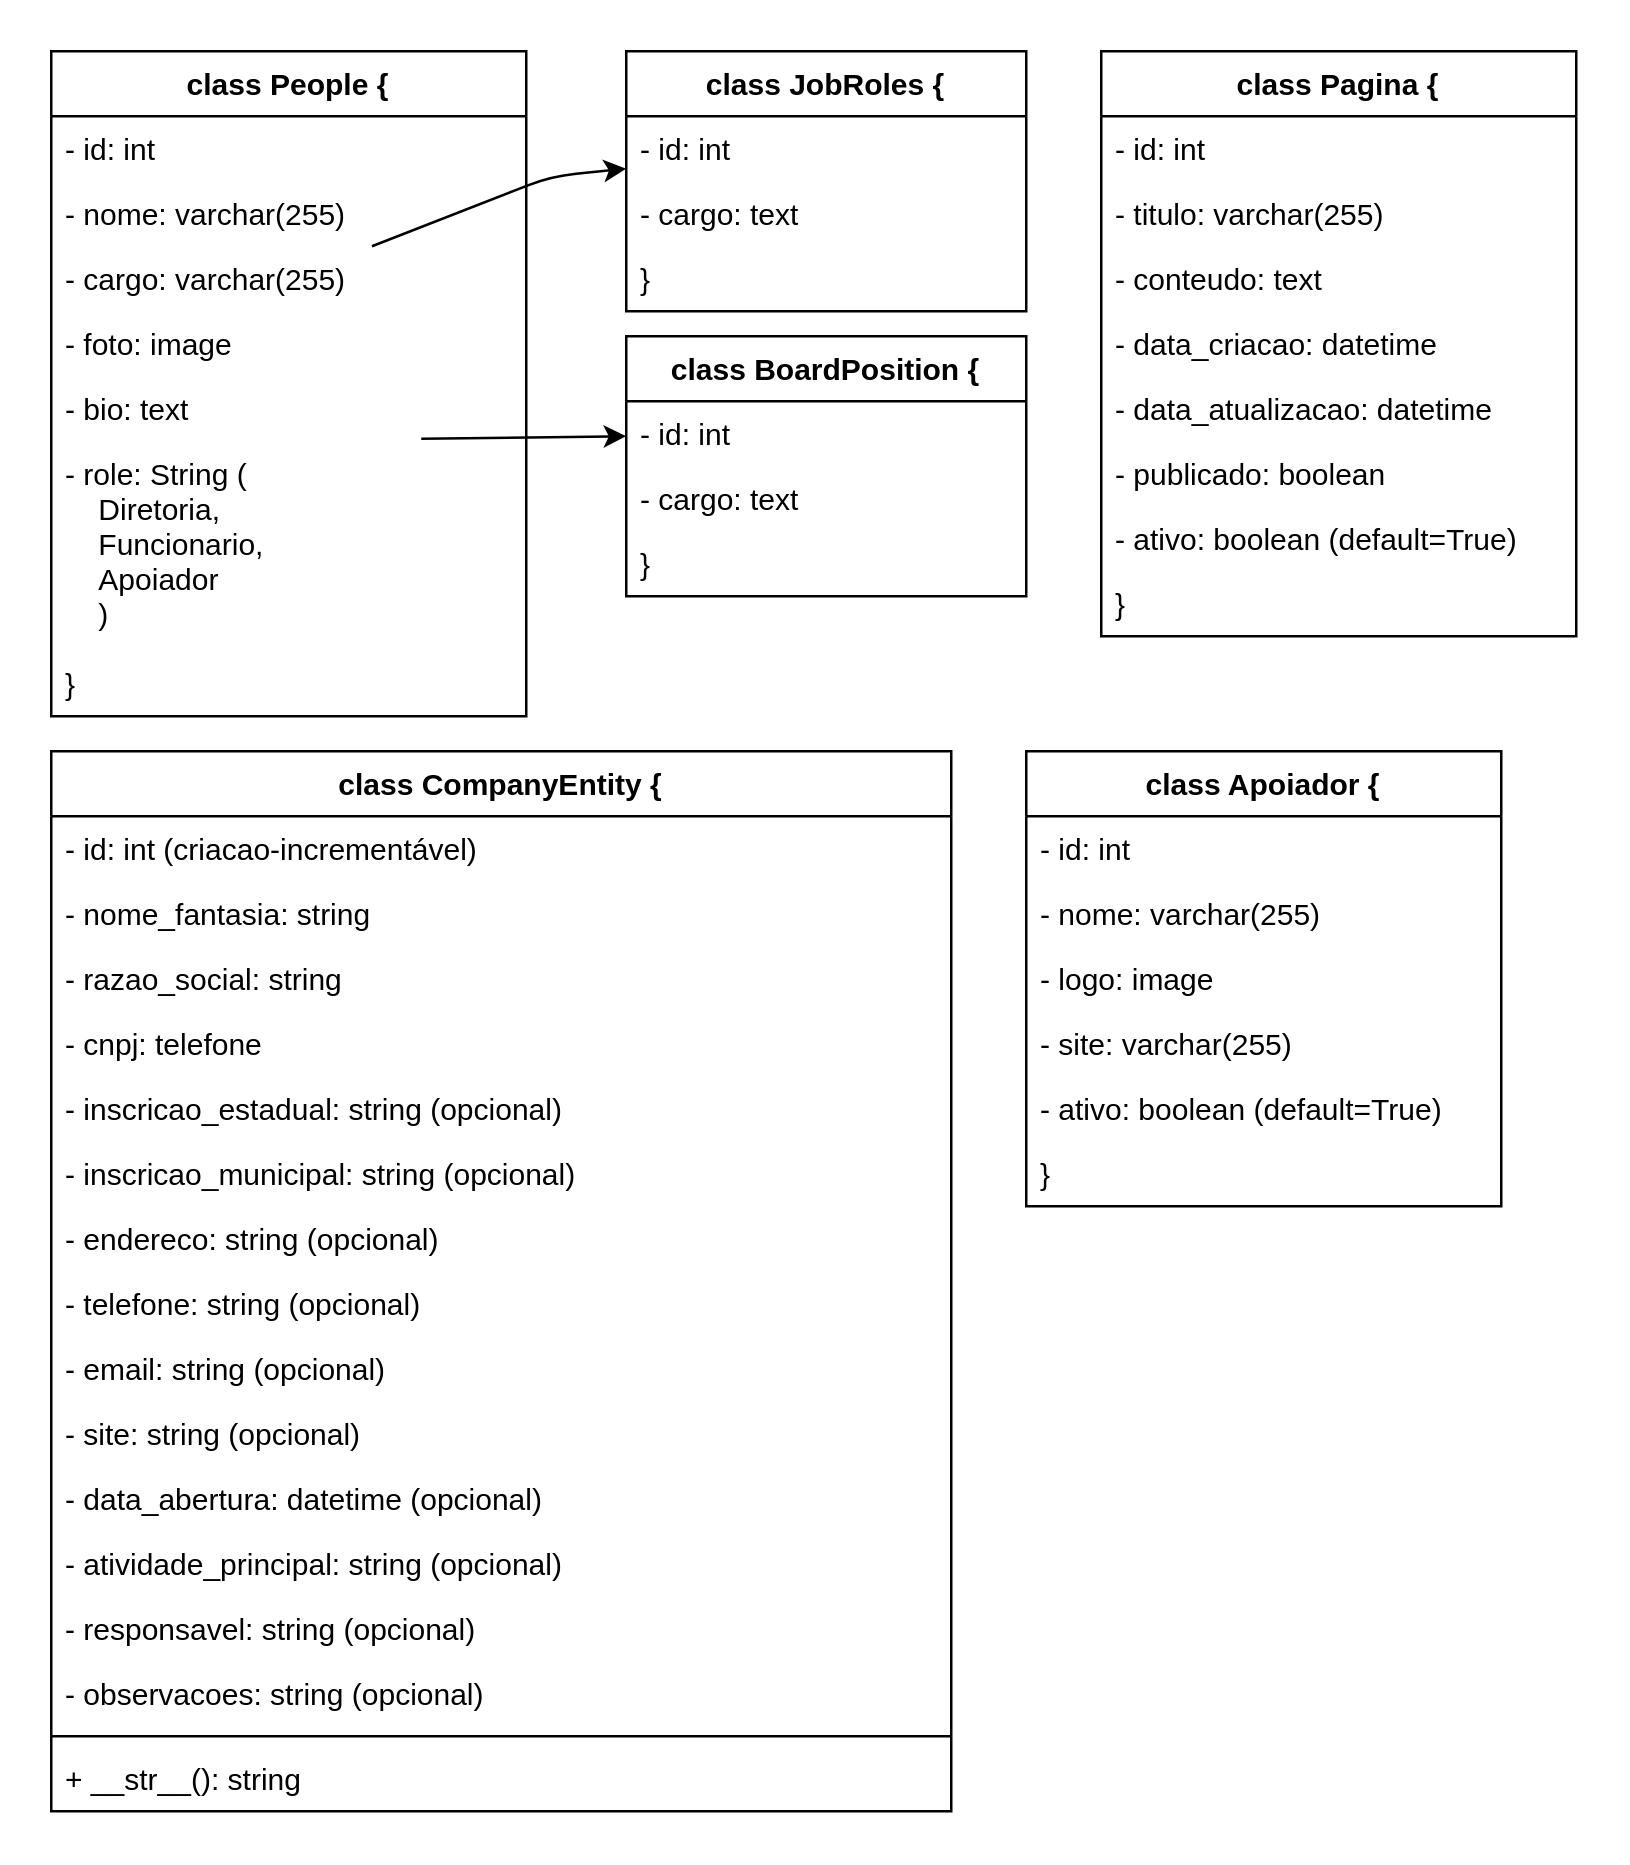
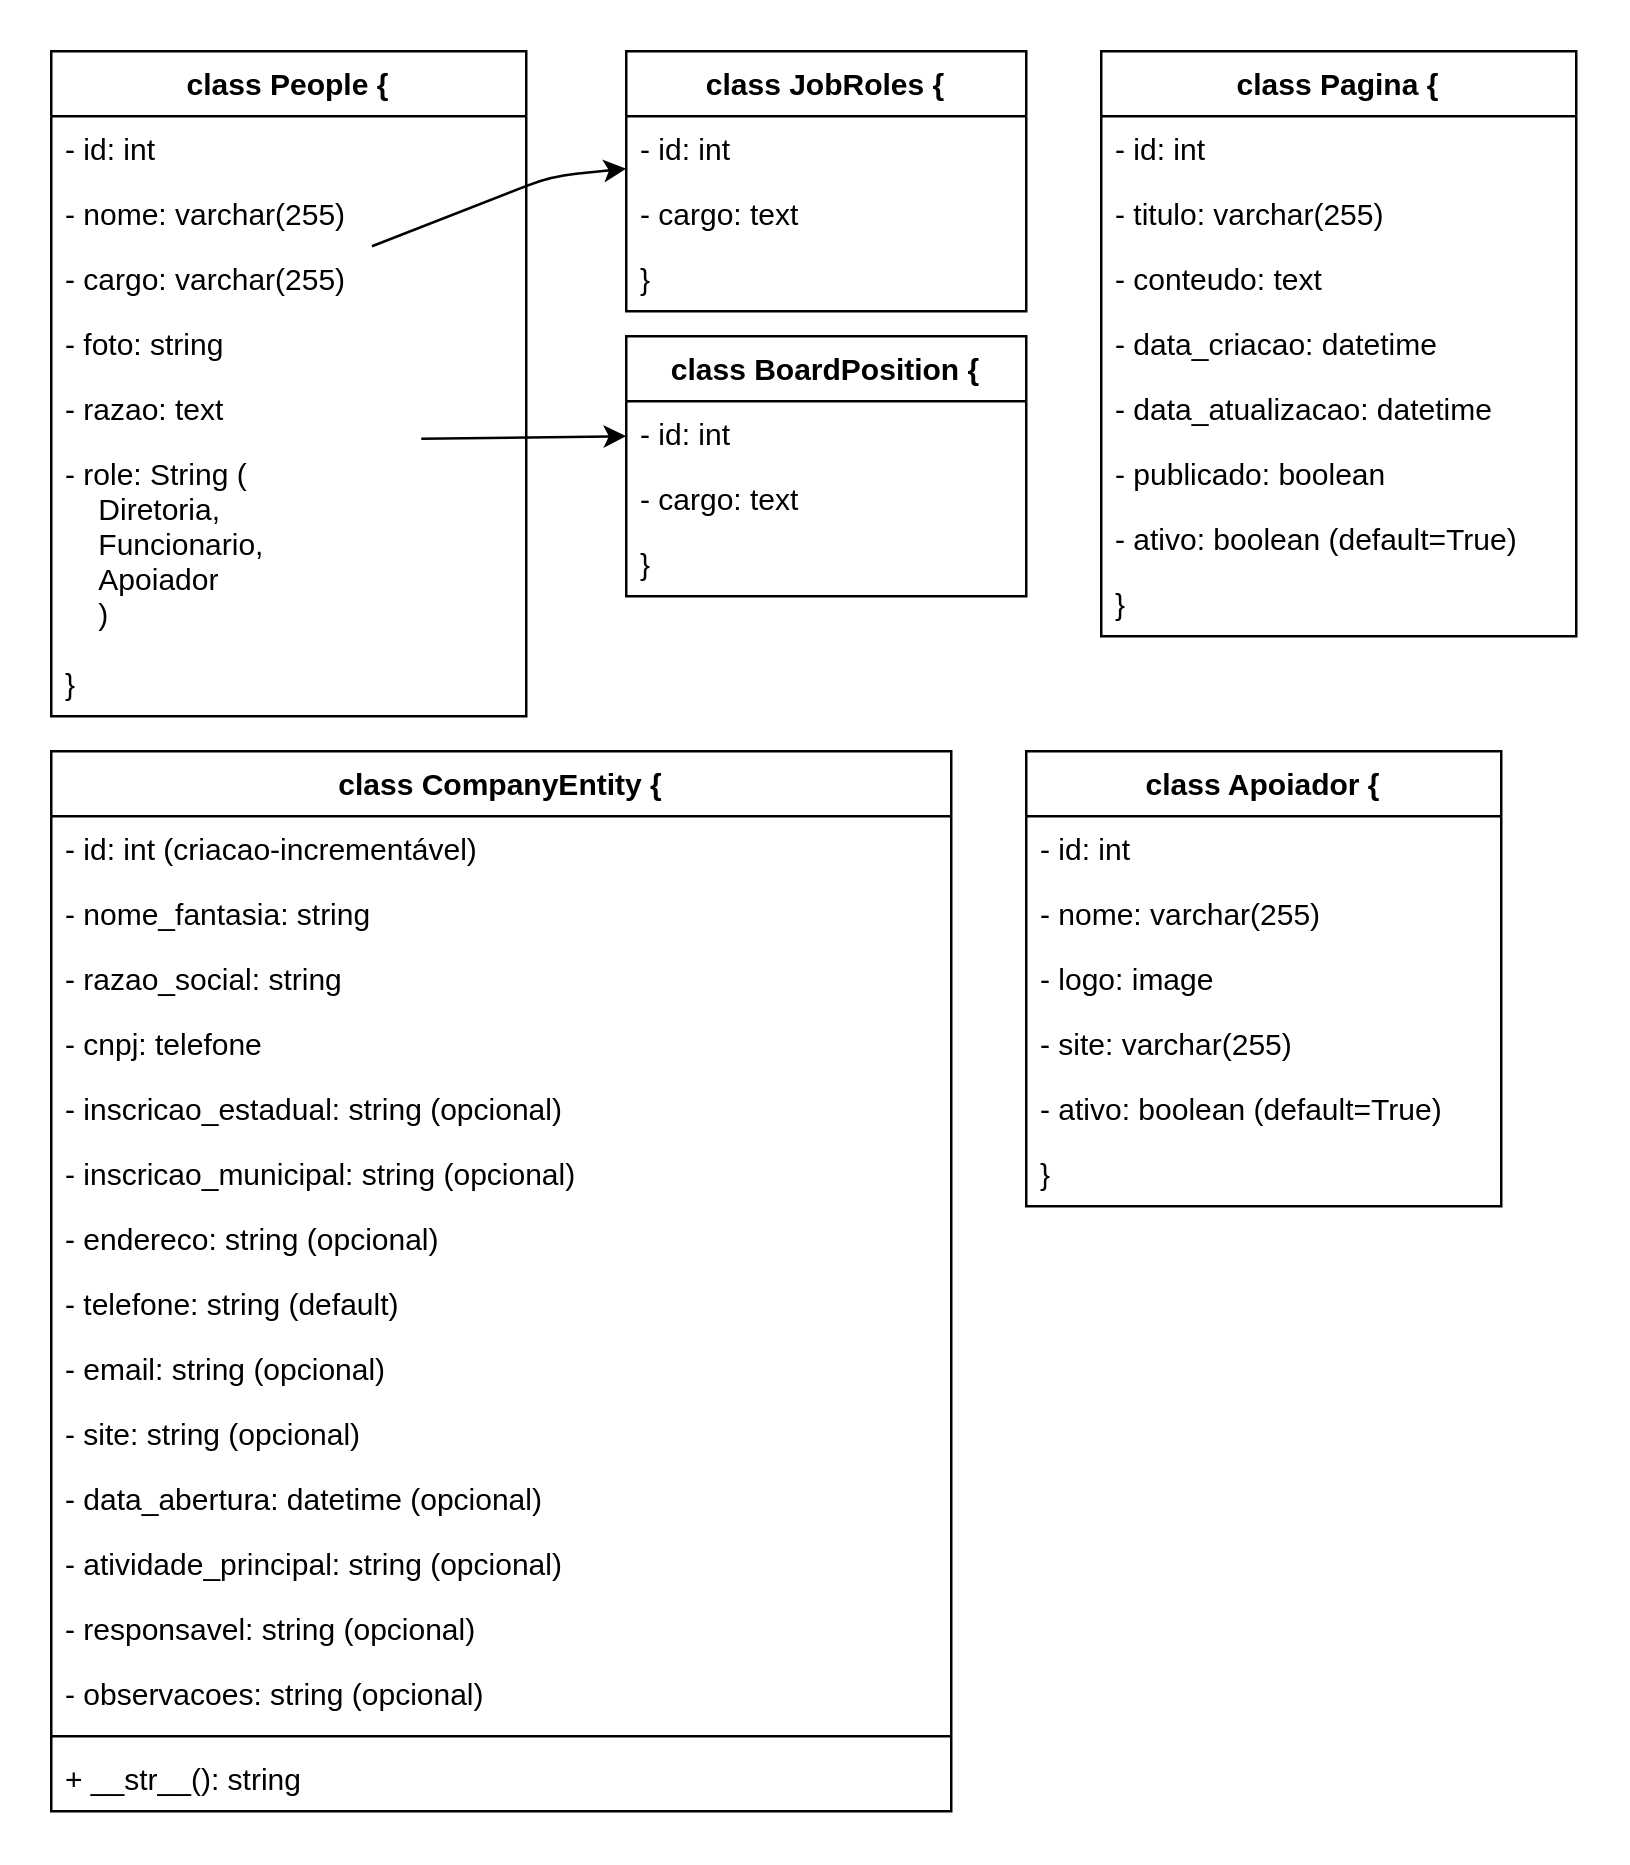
node "- foto: image": label "- foto: image" -> "- foto: string"
node "- bio: text": label "- bio: text" -> "- razao: text"
node "- telefone: string (opcional)": label "- telefone: string (opcional)" -> "- telefone: string (default)"
